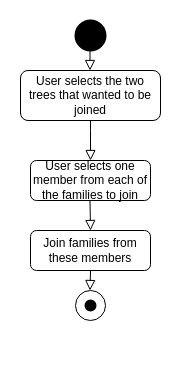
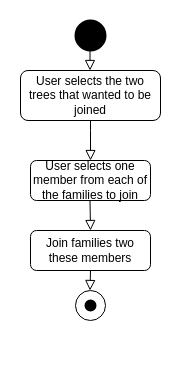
node "Join families from these members": label "Join families from these members" -> "Join families two these members"
